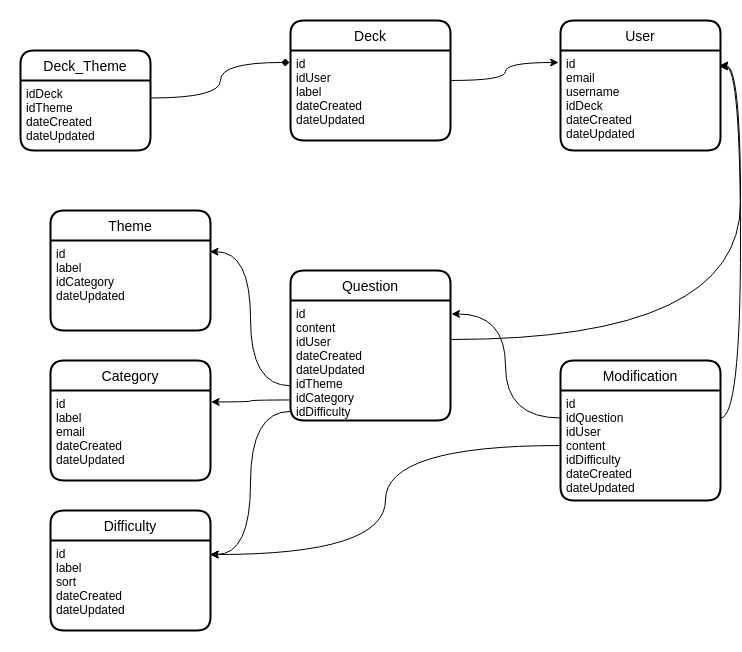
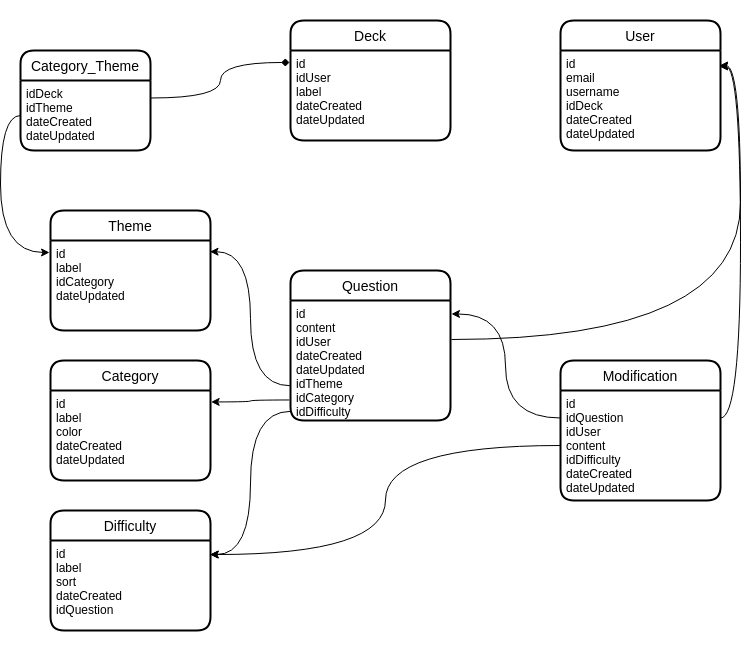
node "Deck_Theme": label "Deck_Theme" -> "Category_Theme"
edge "id idUser label dateCreated dateUpdated" -> "id email username idDeck dateCreated dateUpdated": removed
edge "idDeck idTheme dateCreated dateUpdated" -> "id label idCategory dateUpdated": added
node "id label email dateCreated dateUpdated": label "id label email dateCreated dateUpdated" -> "id label color dateCreated dateUpdated"
node "id label sort dateCreated dateUpdated": label "id label sort dateCreated dateUpdated" -> "id label sort dateCreated idQuestion"
